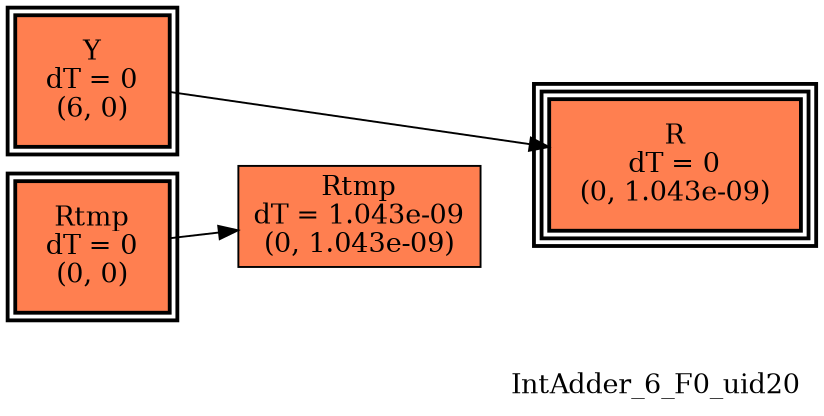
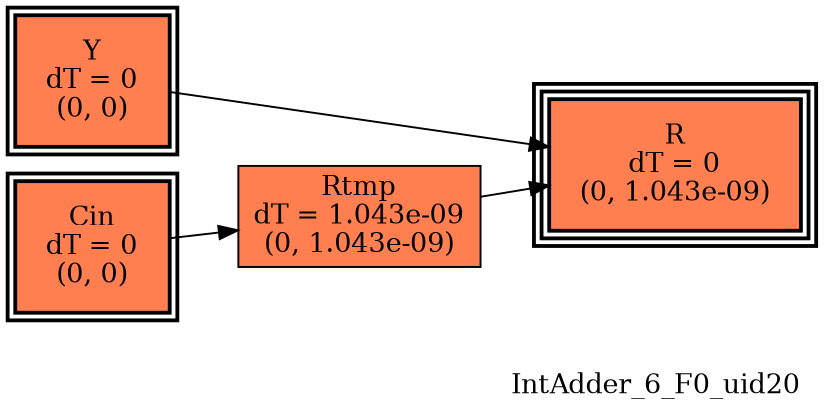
node "Y dT = 0 (6, 0)": label "Y dT = 0 (6, 0)" -> "Y dT = 0 (0, 0)"
edge "Rtmp dT = 1.043e-09 (0, 1.043e-09)" -> "R dT = 0 (0, 1.043e-09)": added
node "Rtmp dT = 0 (0, 0)": label "Rtmp dT = 0 (0, 0)" -> "Cin dT = 0 (0, 0)"
